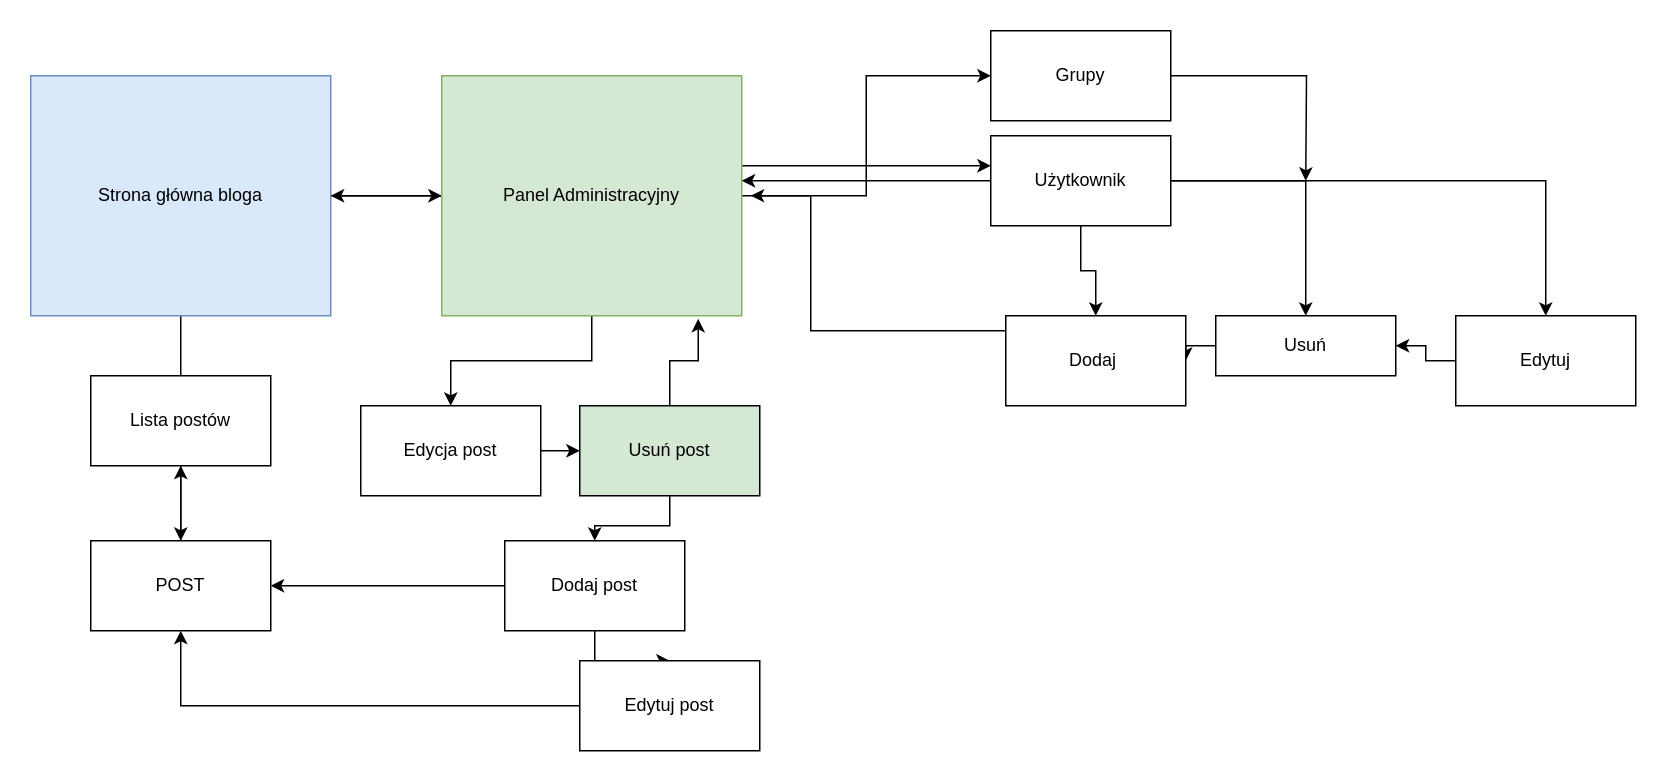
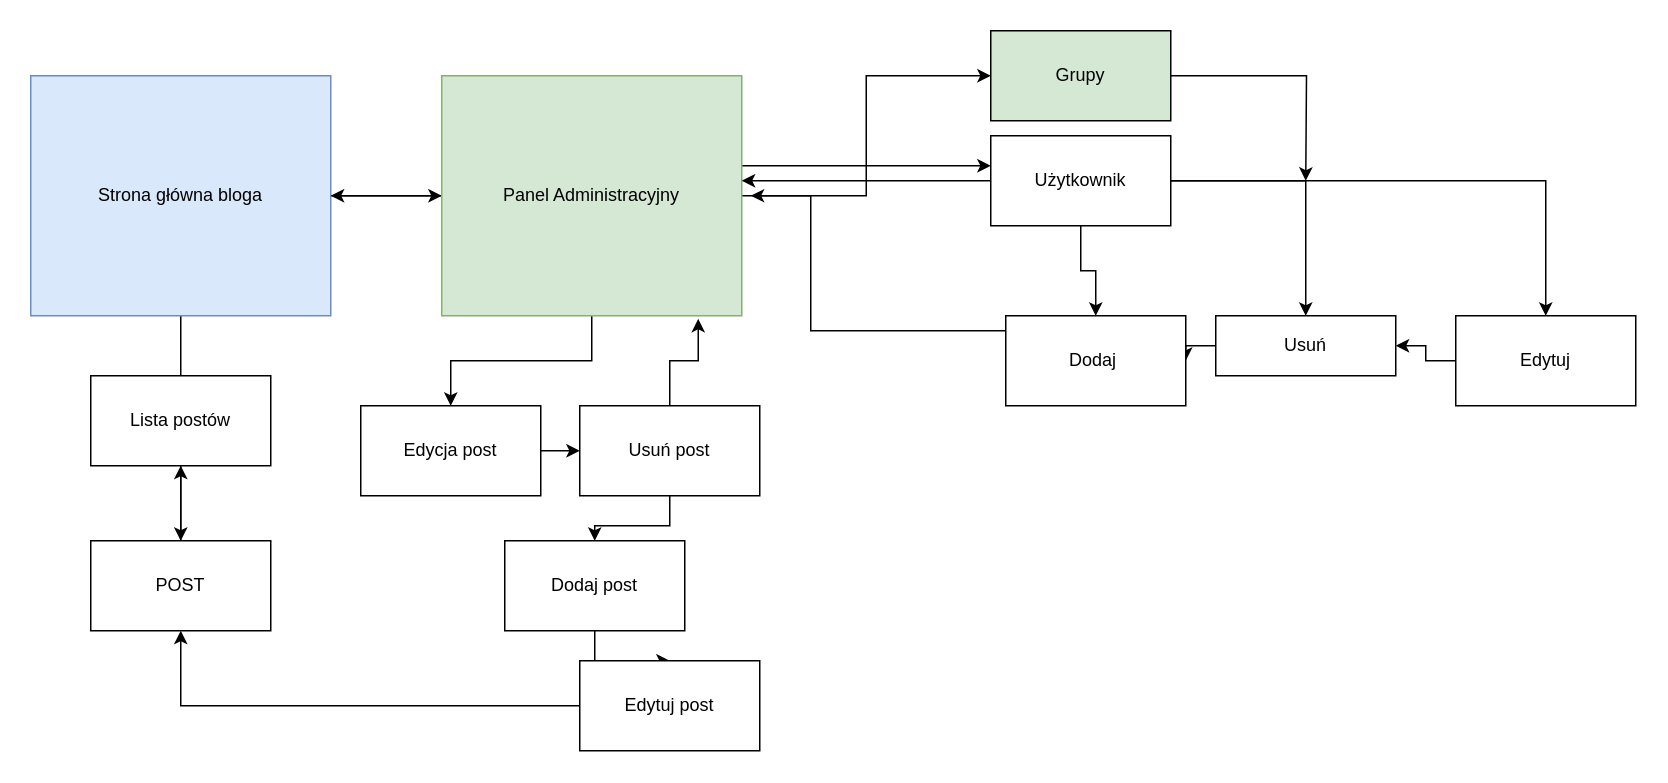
node "Grupy": fillcolor #ffffff -> #d5e8d4
node "Usuń post": fillcolor #d5e8d4 -> #ffffff
edge "Dodaj post" -> "POST": removed
